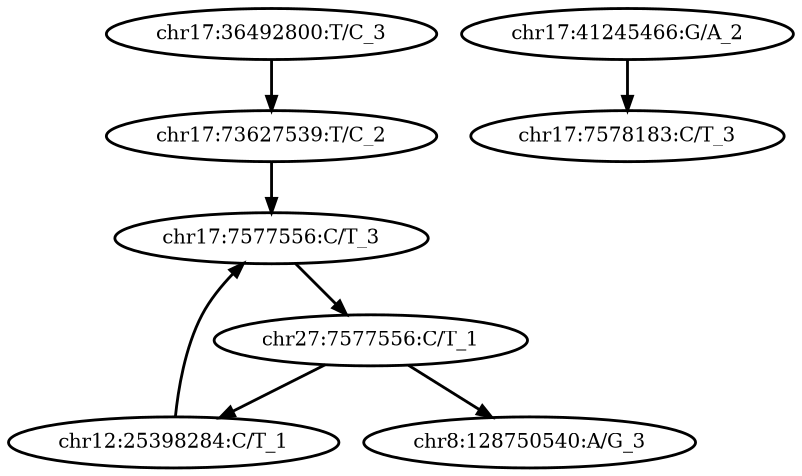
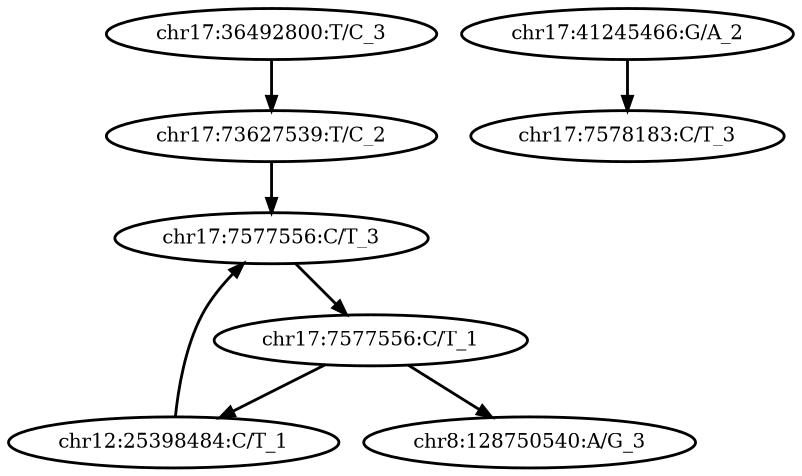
node "chr27:7577556:C/T_1": label "chr27:7577556:C/T_1" -> "chr17:7577556:C/T_1"
node "chr12:25398284:C/T_1": label "chr12:25398284:C/T_1" -> "chr12:25398484:C/T_1"
